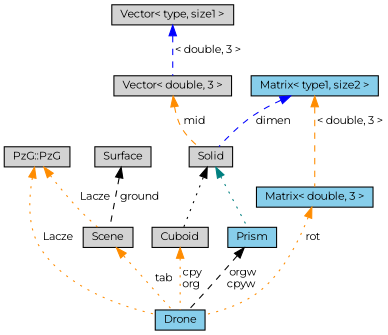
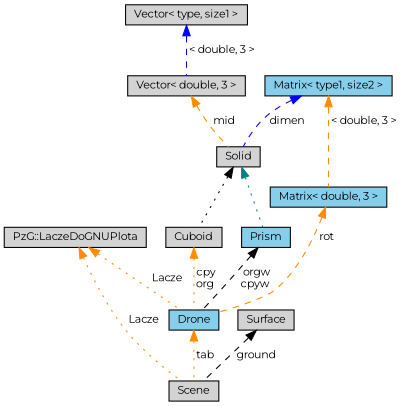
node "PzG::PzG": label "PzG::PzG" -> "PzG::LaczeDoGNUPlota"
edge "Drone" -> "Matrix< double, 3 >": style dotted -> dashed
edge "Drone" -> "Scene": reversed
